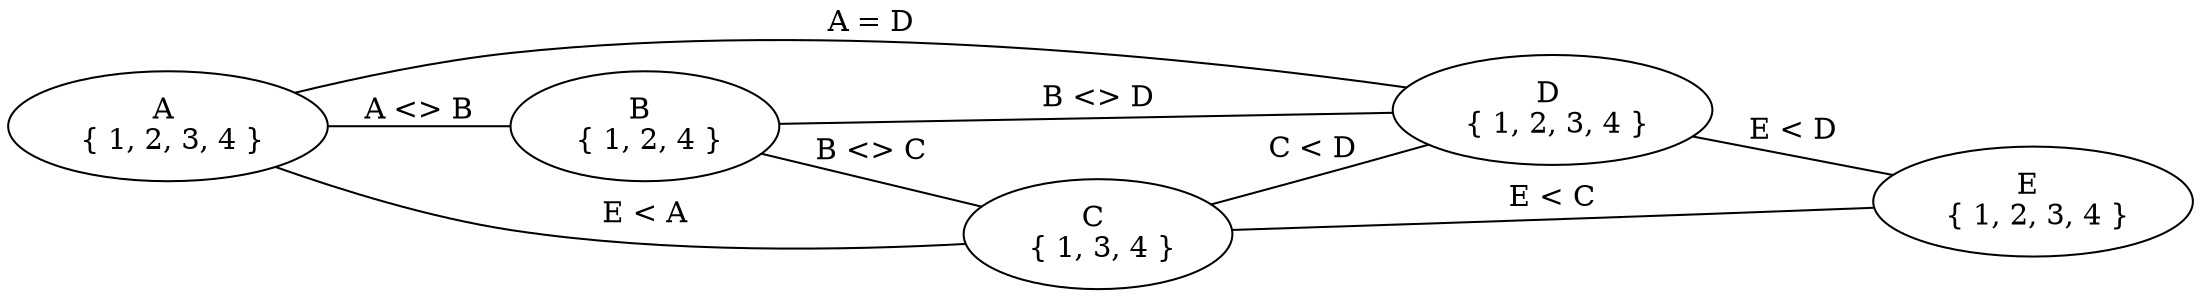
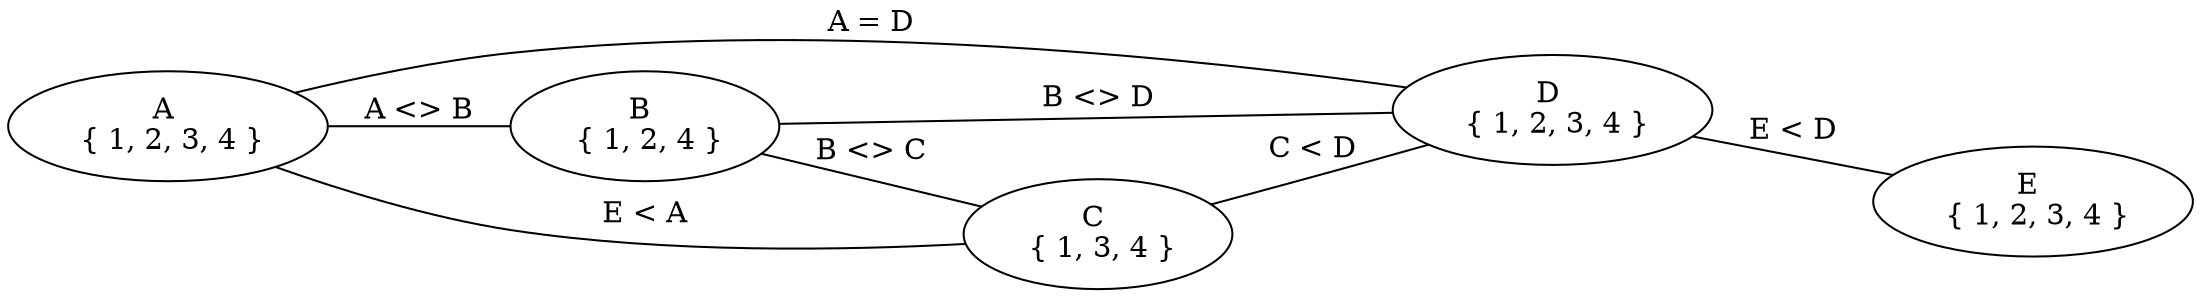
edge "E { 1, 2, 3, 4 }" -- "C { 1, 3, 4 }": removed, label "E < C"
